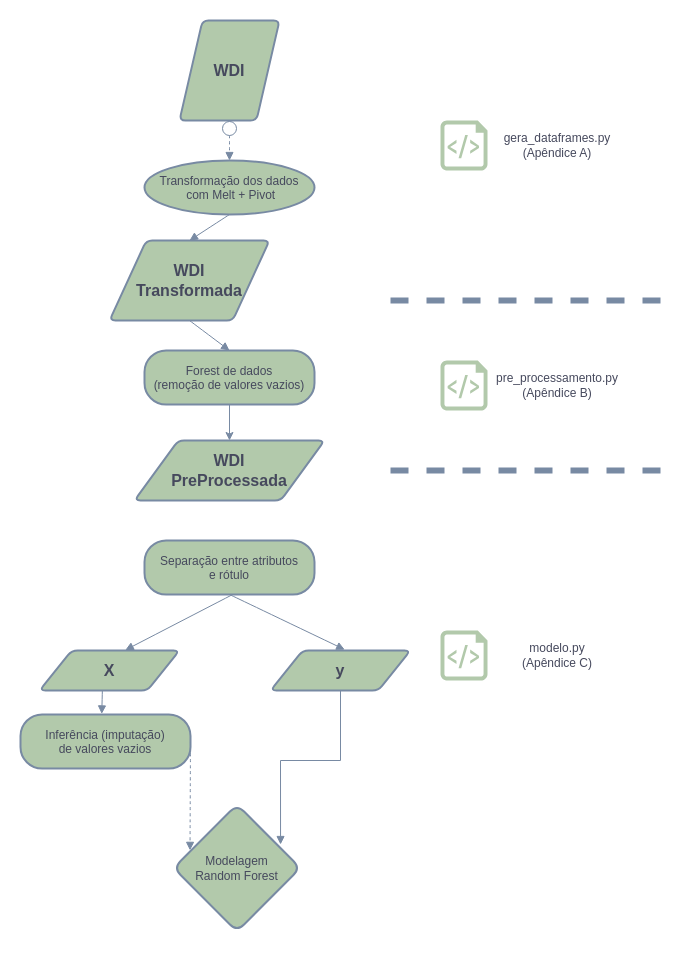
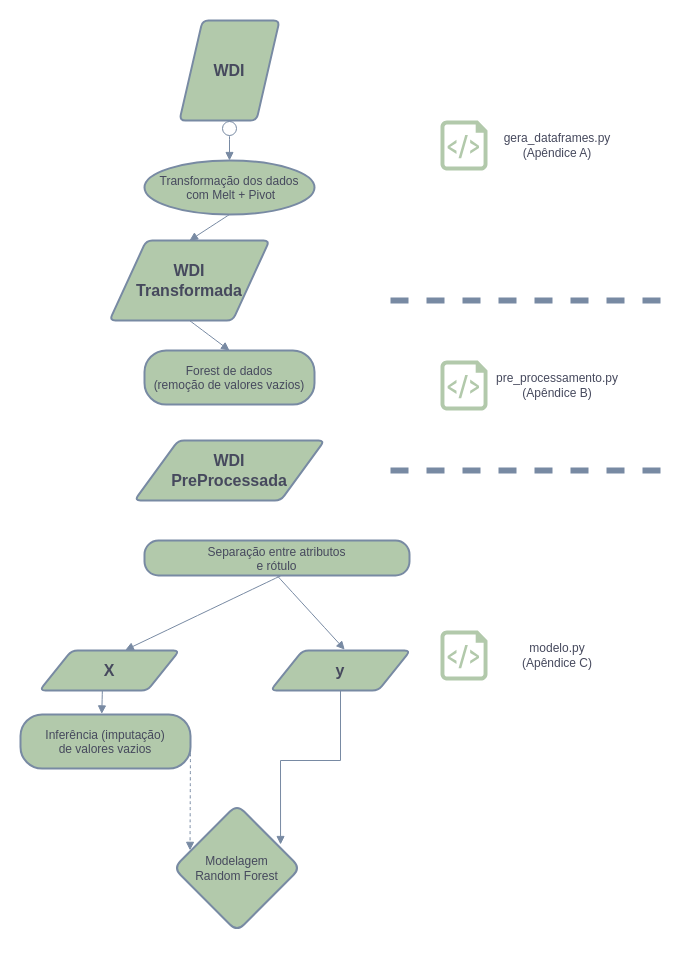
edge "WDI" -- "Transformação dos dados com Melt + Pivot": style dashed -> solid
edge "Forest de dados (remoção de valores vazios)" -> "WDI PreProcessada": removed
node "Separação entre atributos e rótulo": size 170x54 -> 265x35
